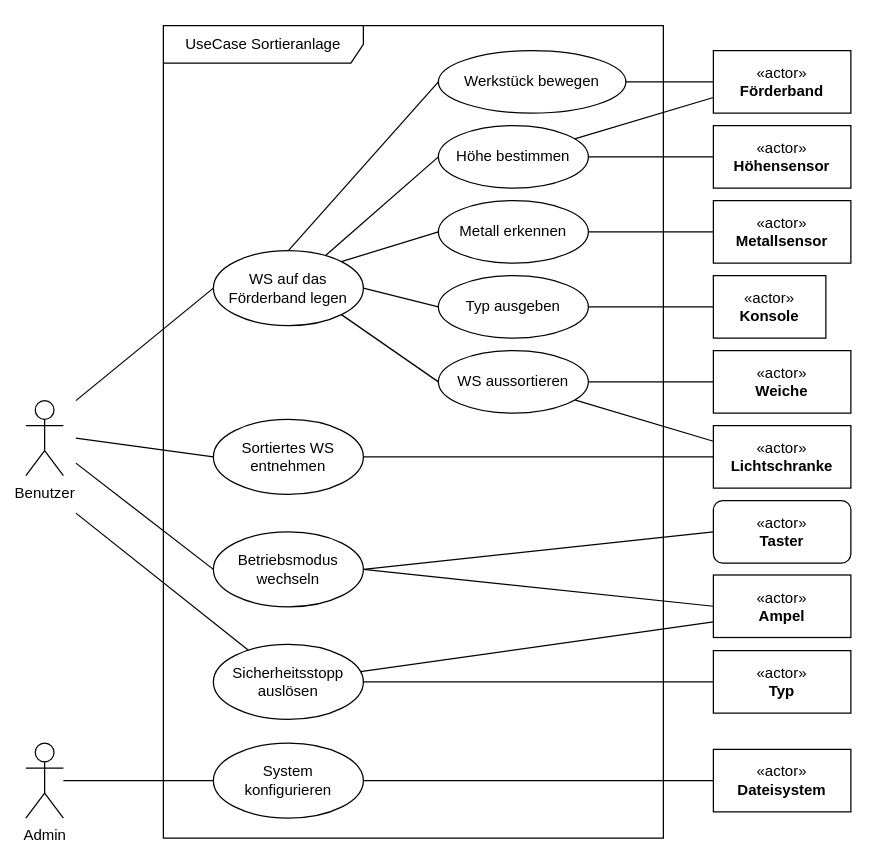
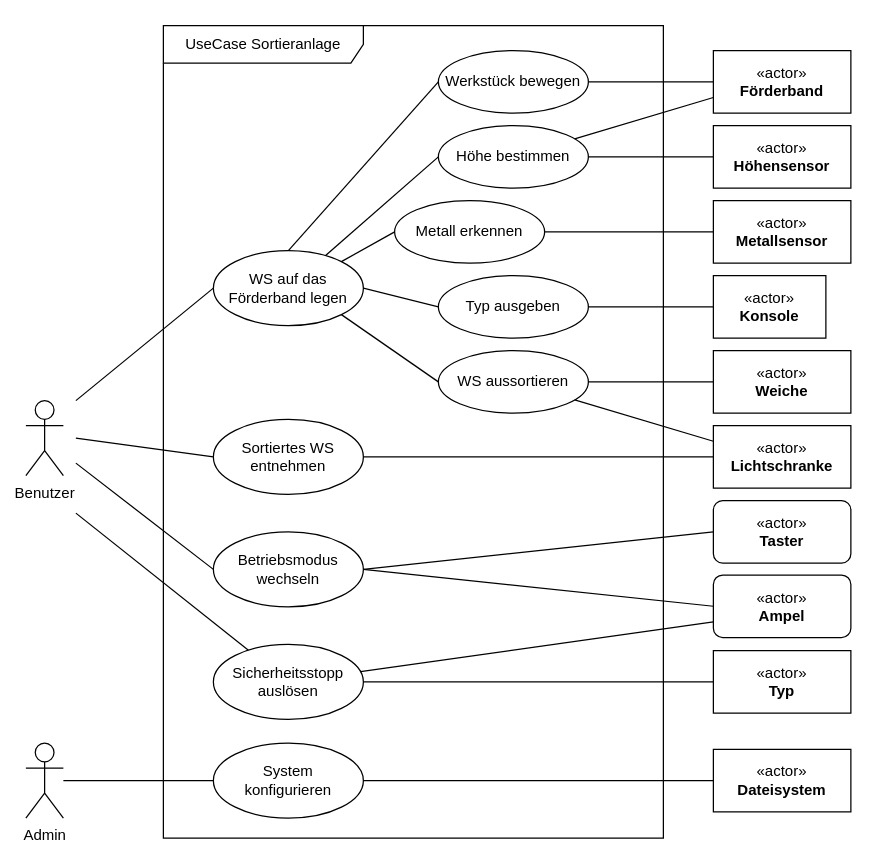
node "Werkstück bewegen": size 188x63 -> 150x63
node "Metall erkennen": moved (513, 232) -> (469, 232)
node "«actor» Ampel": shape rectangle -> rounded rectangle
